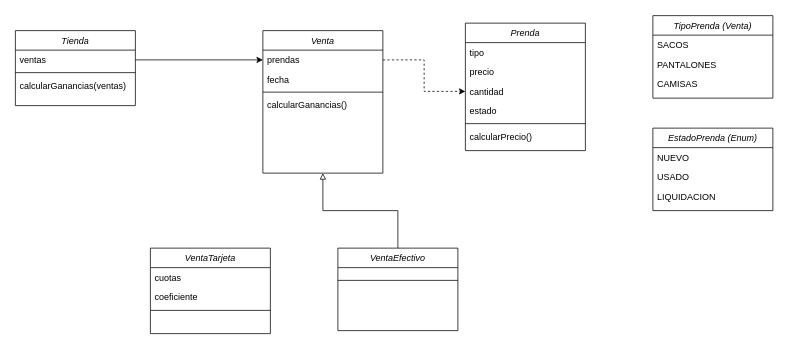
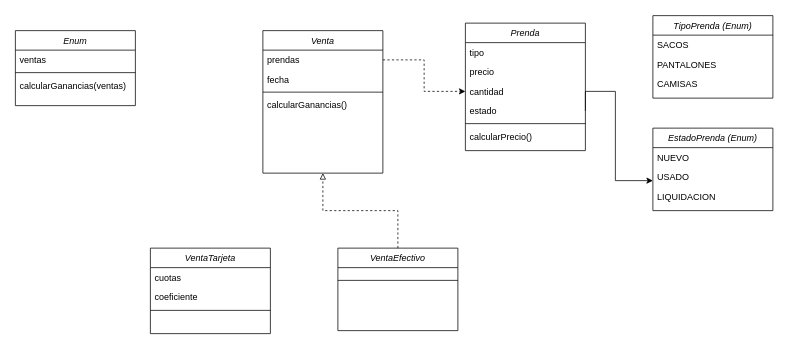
node "TipoPrenda (Venta)": label "TipoPrenda (Venta)" -> "TipoPrenda (Enum)"
node "Tienda": label "Tienda" -> "Enum"
edge "ventas" -> "prendas": removed
edge "estado" -> "EstadoPrenda (Enum)": added
edge "VentaEfectivo" -> "Venta": style solid -> dashed
